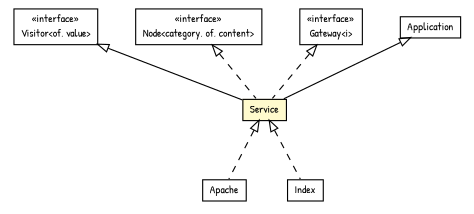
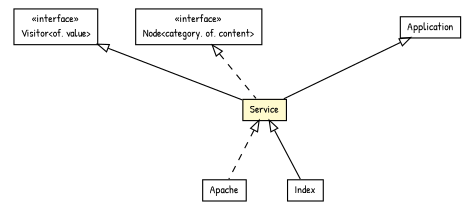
node "Gateway<i>": removed
edge "Index" -> "Service": style dashed -> solid
